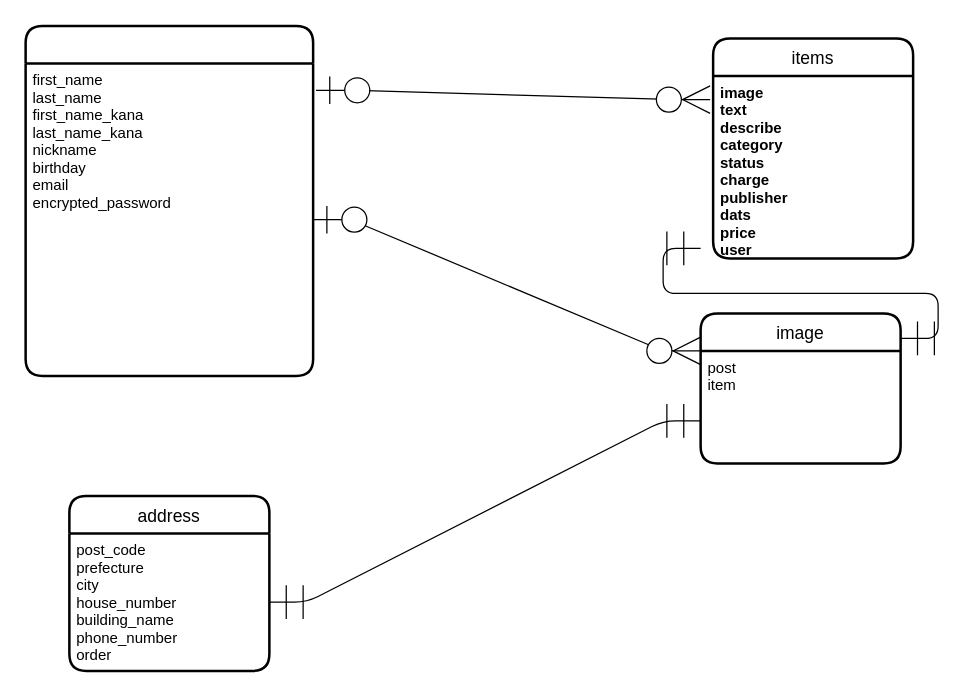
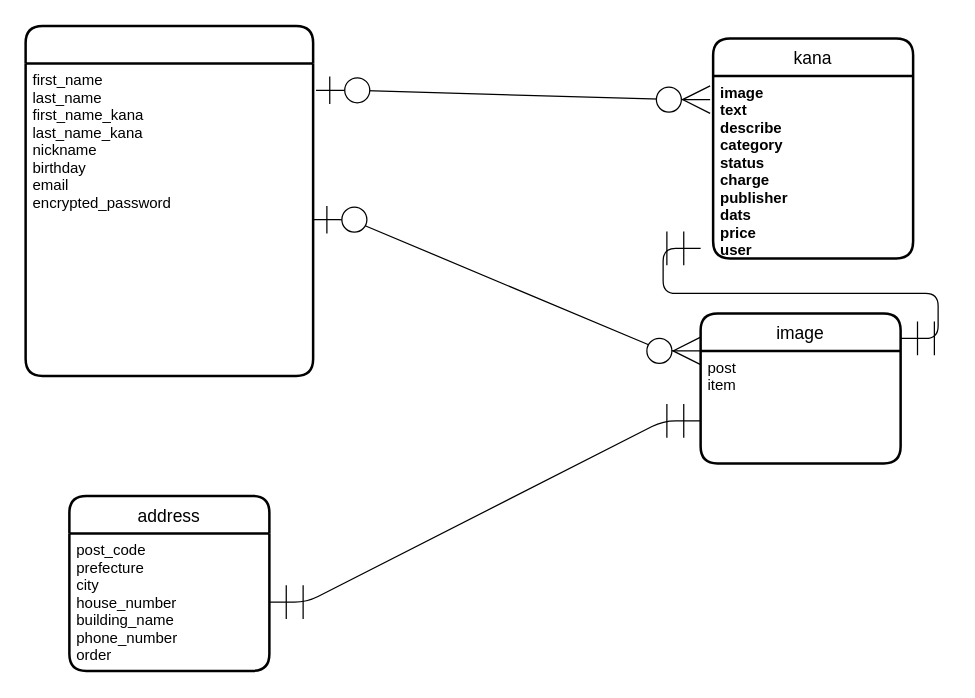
node "items": label "items" -> "kana"
